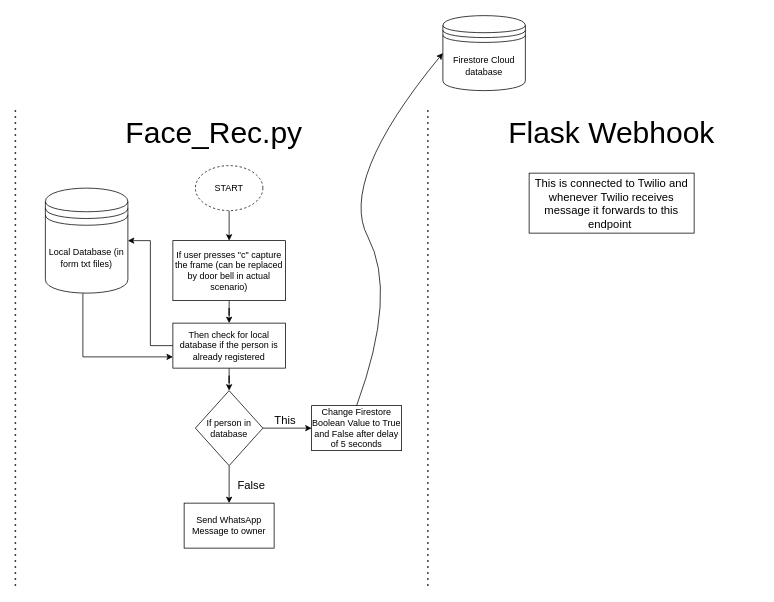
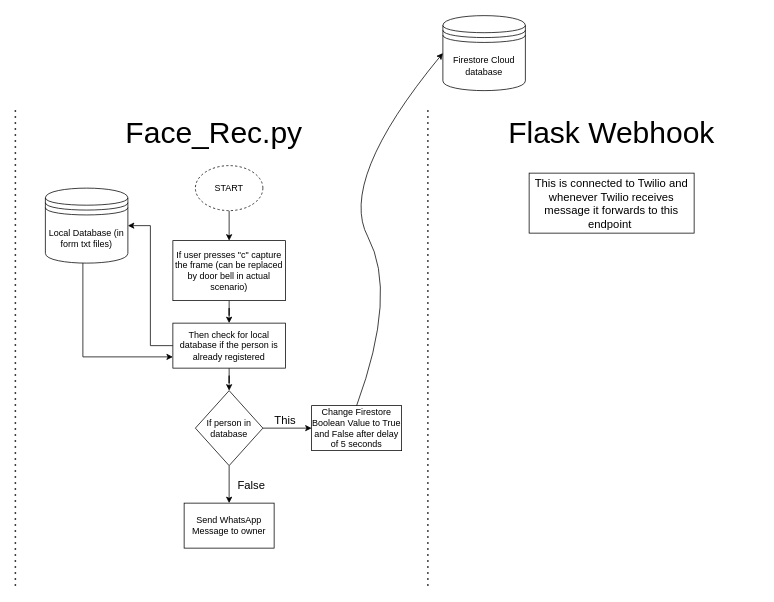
node "Local Database (in form txt files)": size 83x105 -> 83x75
